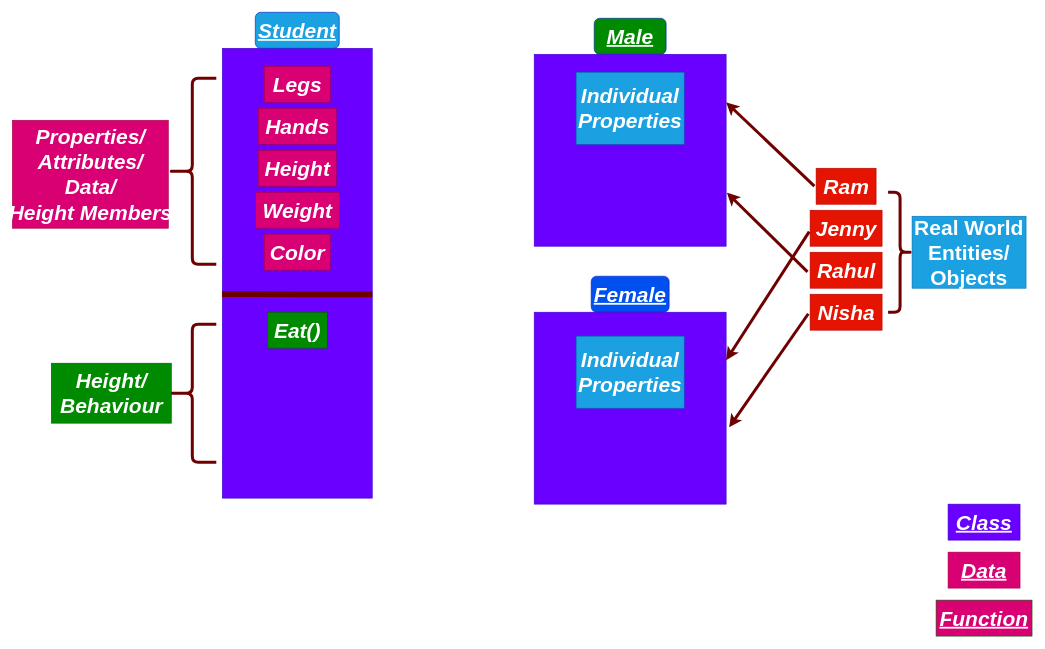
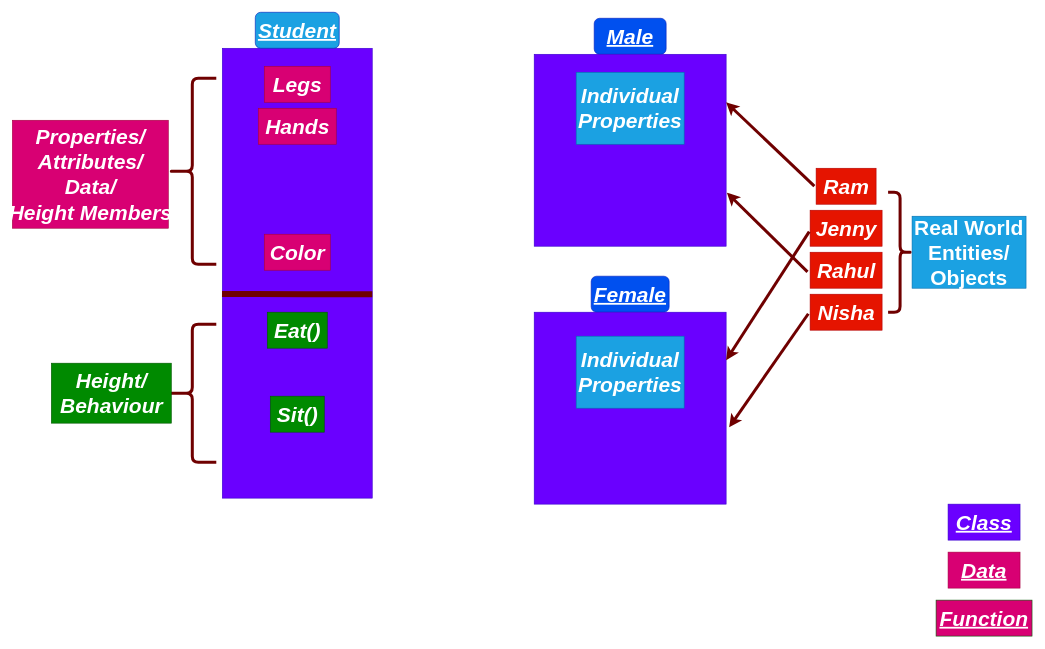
node "Male": fillcolor #008a00 -> #0050ef
node "Height": removed
node "Weight": removed
node "Sit()": added
